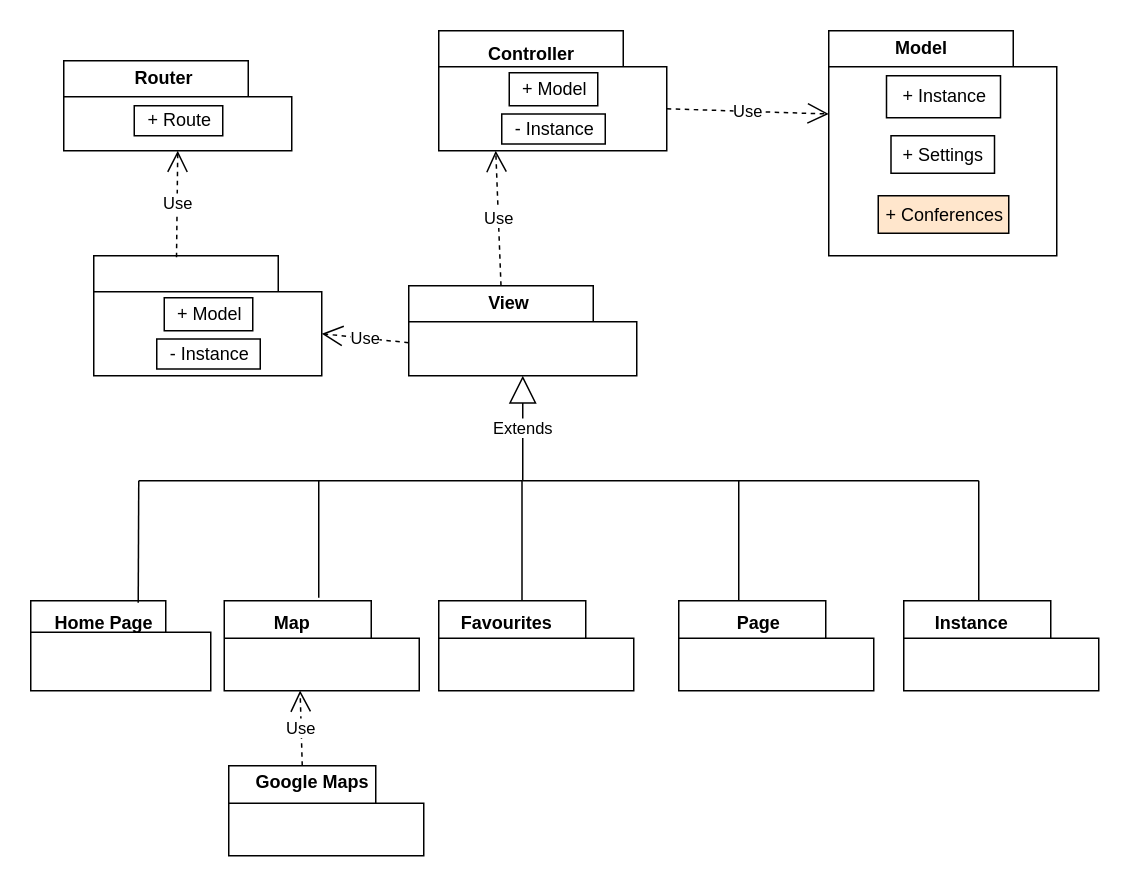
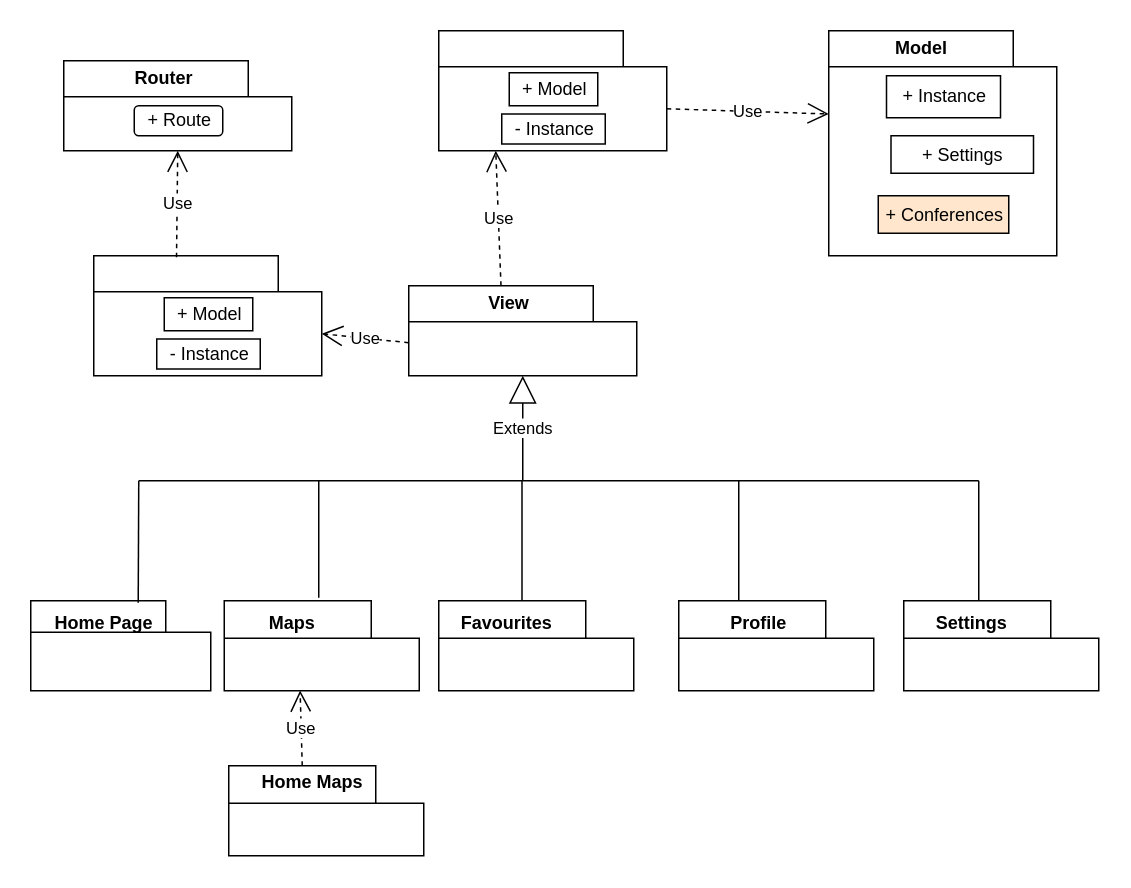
node "Controller": removed
node "+ Route": shape rectangle -> rounded rectangle
node "+ Settings": size 104x38 -> 143x38
node "Map": label "Map" -> "Maps"
node "Page": label "Page" -> "Profile"
node "Instance": label "Instance" -> "Settings"
node "Google Maps": label "Google Maps" -> "Home Maps"
